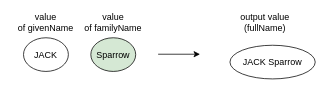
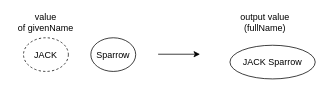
node "value of familyName": removed
node "JACK": style solid -> dashed
node "Sparrow": fillcolor #d5e8d4 -> #ffffff
